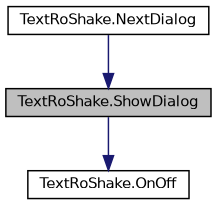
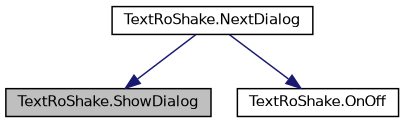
edge "TextRoShake.ShowDialog" -> "TextRoShake.OnOff": now "TextRoShake.NextDialog" -> "TextRoShake.OnOff"
